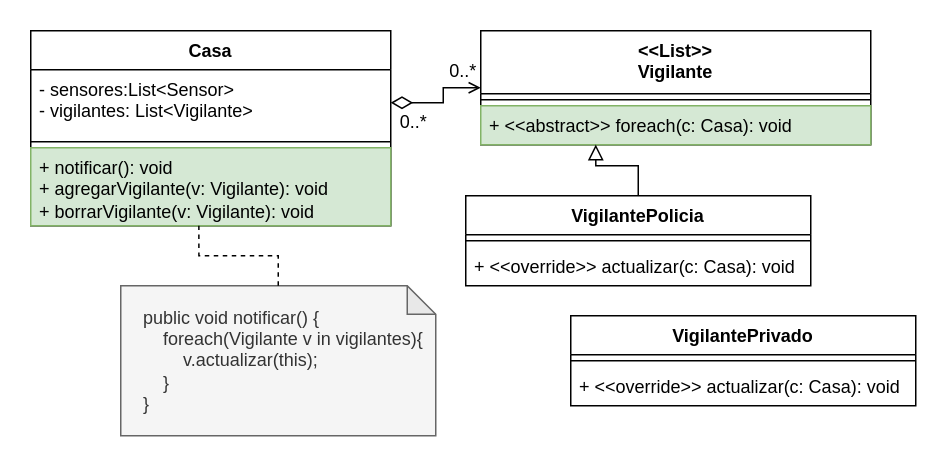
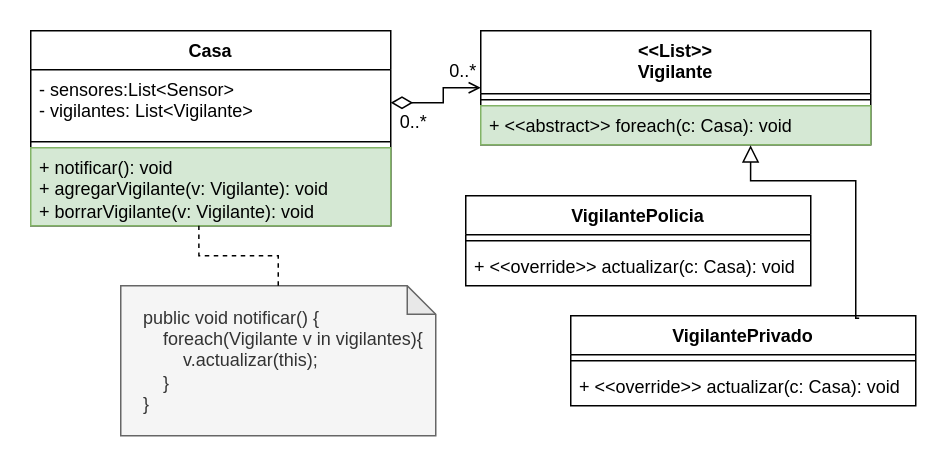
edge "VigilantePolicia" -> "+ <<abstract>> foreach(c: Casa): void": removed
edge "VigilantePrivado" -> "+ <<abstract>> foreach(c: Casa): void": added
